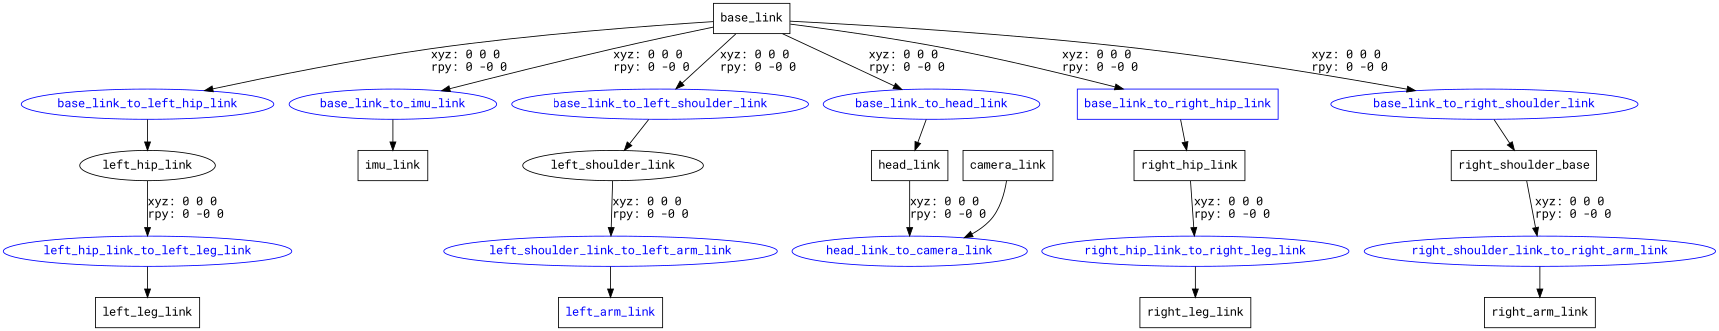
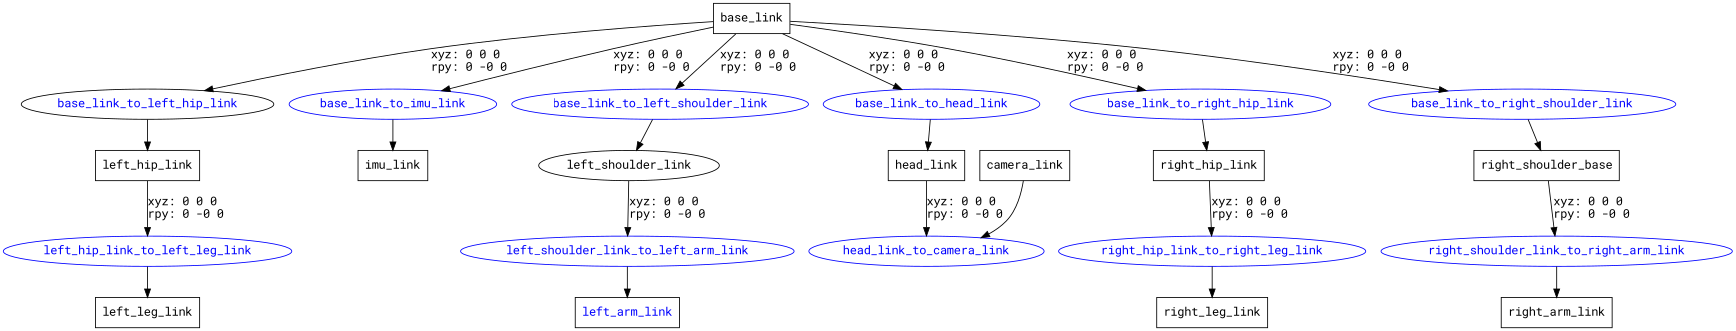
node "base_link_to_left_hip_link": color blue -> black
node "base_link_to_right_hip_link": shape box -> ellipse
node "left_hip_link": shape ellipse -> box
